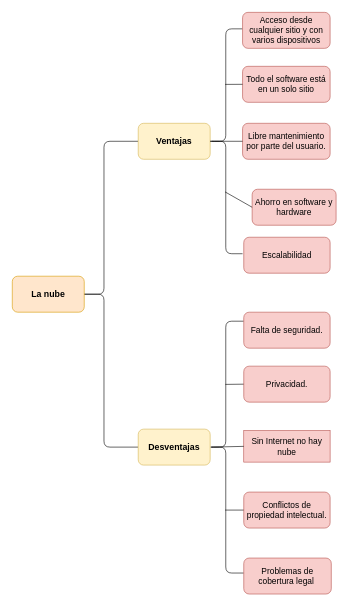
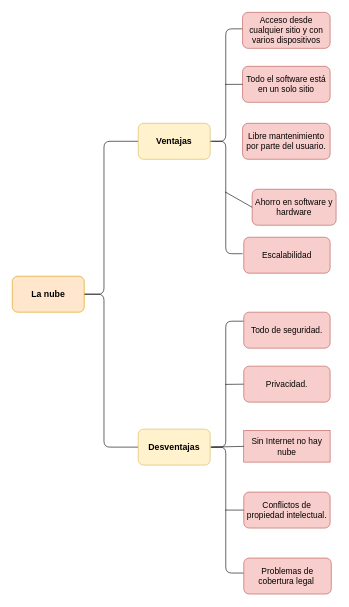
edge "Ventajas" -- "Libre mantenimiento por parte del usuario.": removed
node "Falta de seguridad.": label "Falta de seguridad." -> "Todo de seguridad."
